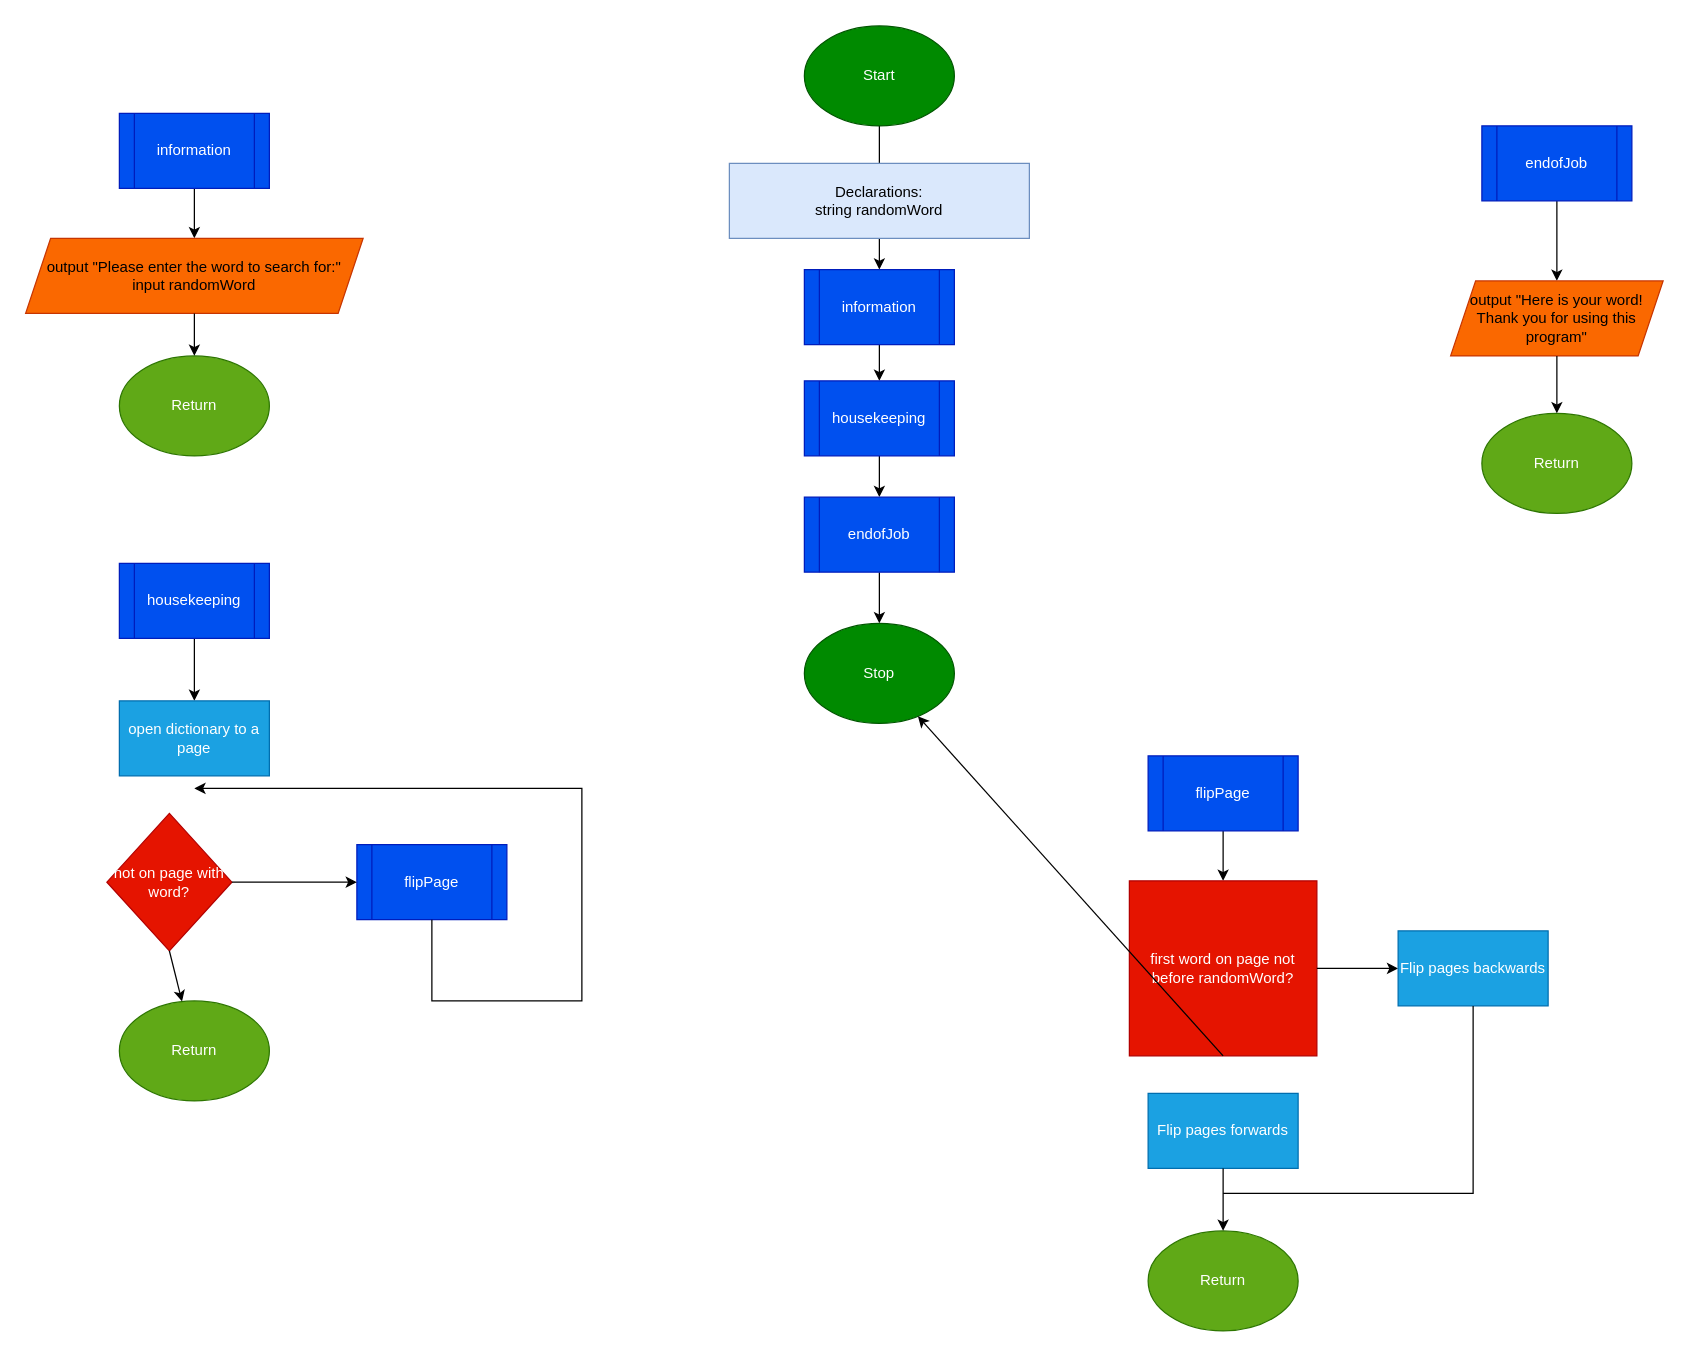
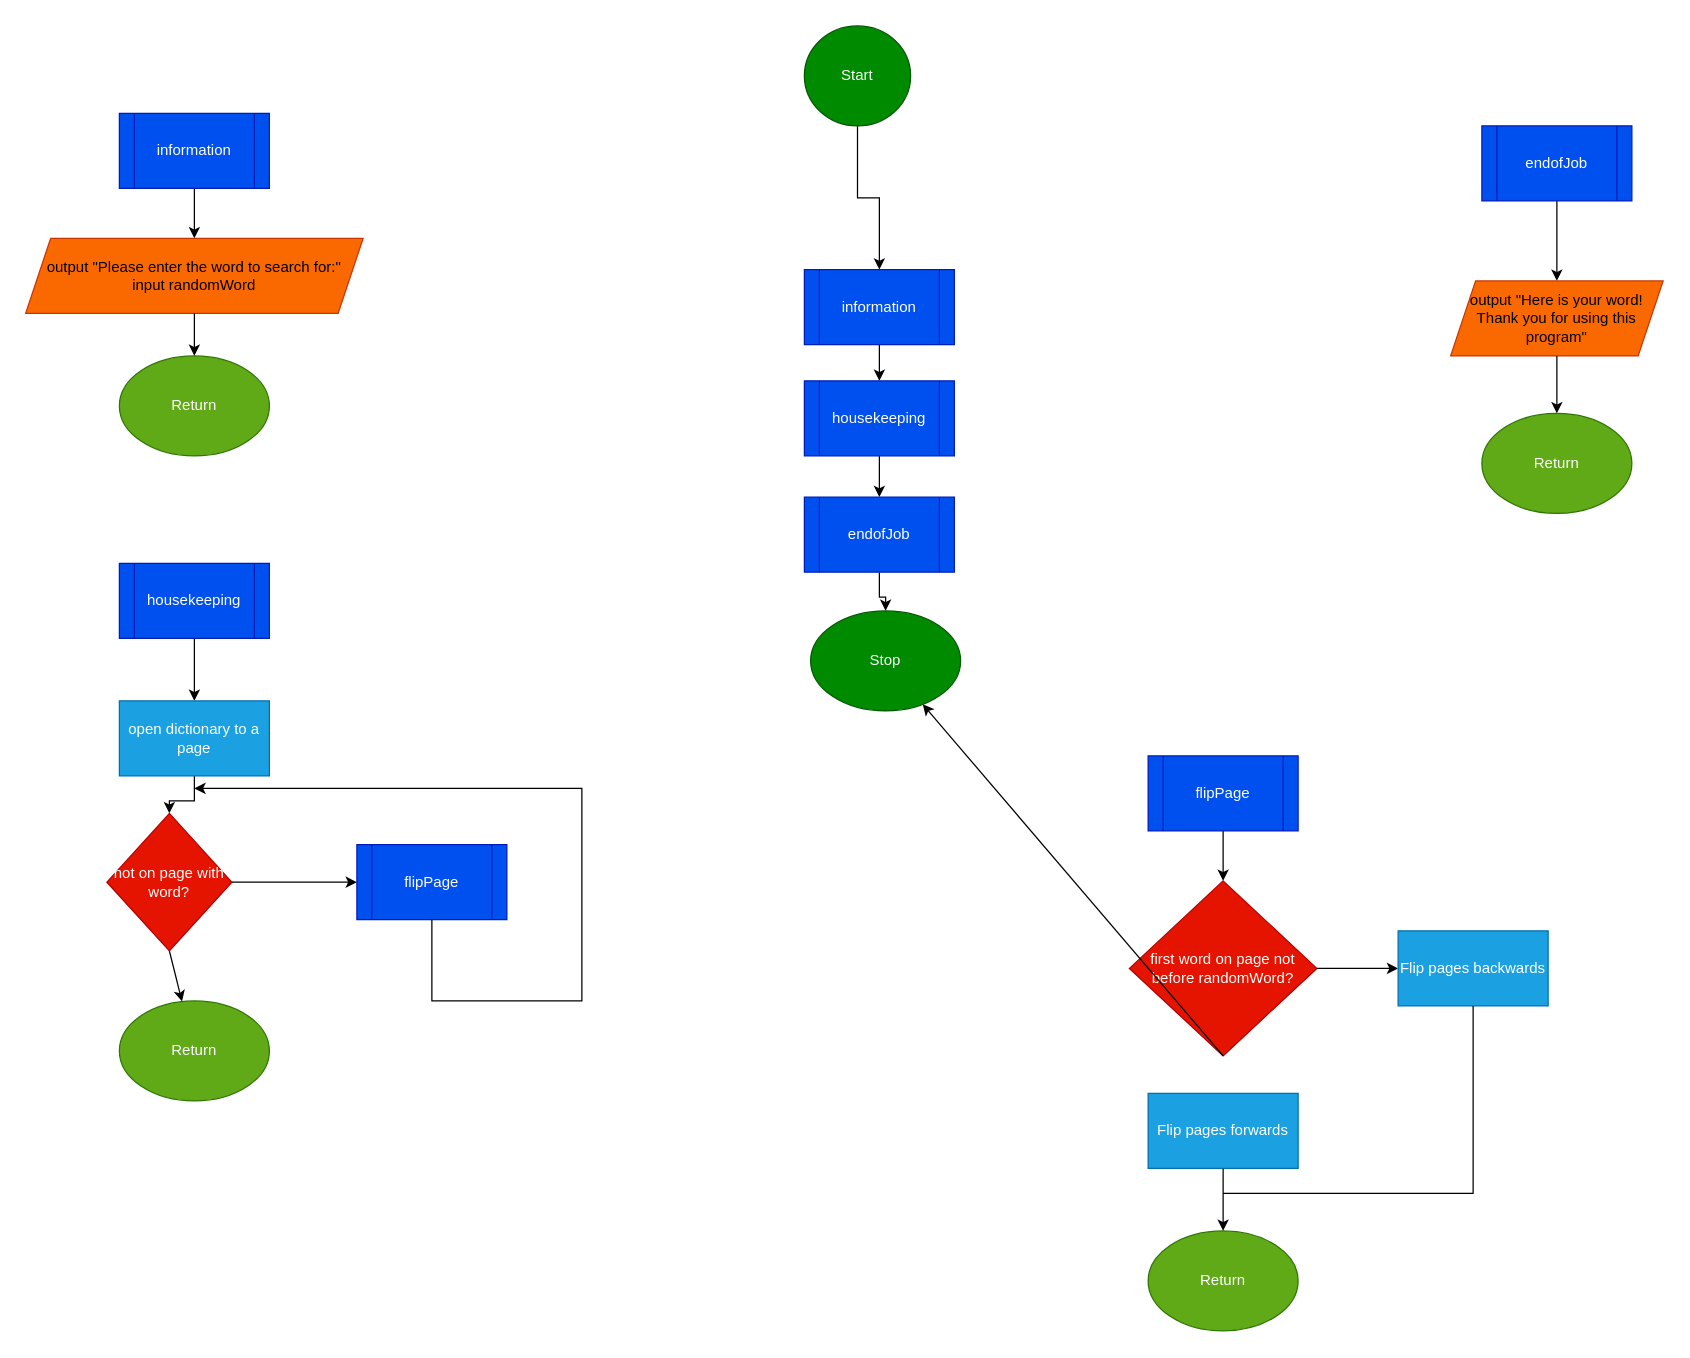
node "Start": size 150x100 -> 106x100
node "Declarations: string randomWord": removed
node "Stop": moved (879, 673) -> (886, 661)
edge "open dictionary to a page" -> "not on page with word?": added
node "first word on page not before randomWord?": shape rectangle -> diamond
